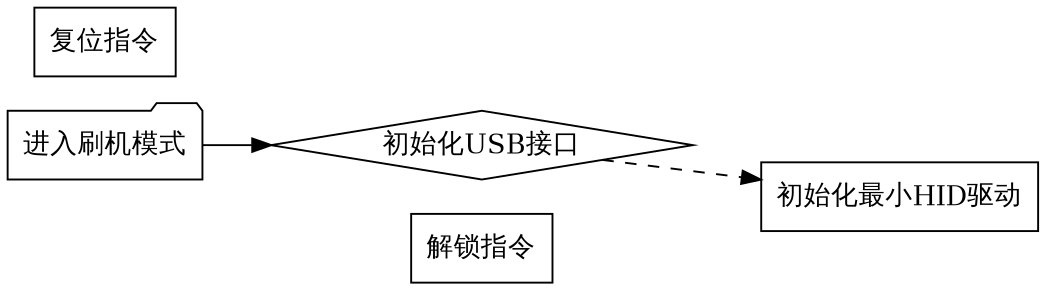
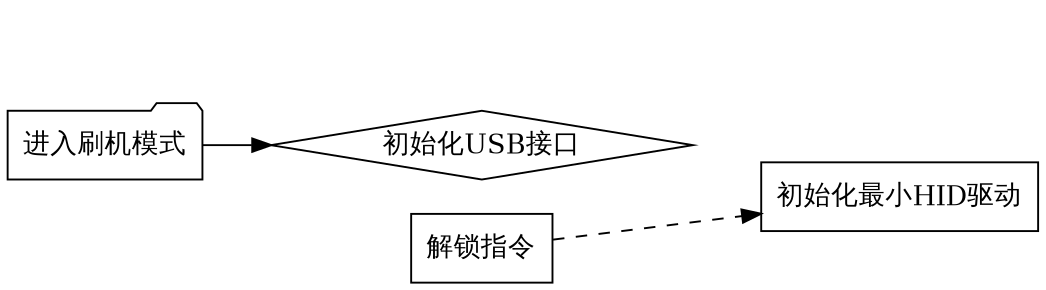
node "复位指令": removed
edge "初始化USB接口" -> "初始化最小HID驱动": now "解锁指令" -> "初始化最小HID驱动"
